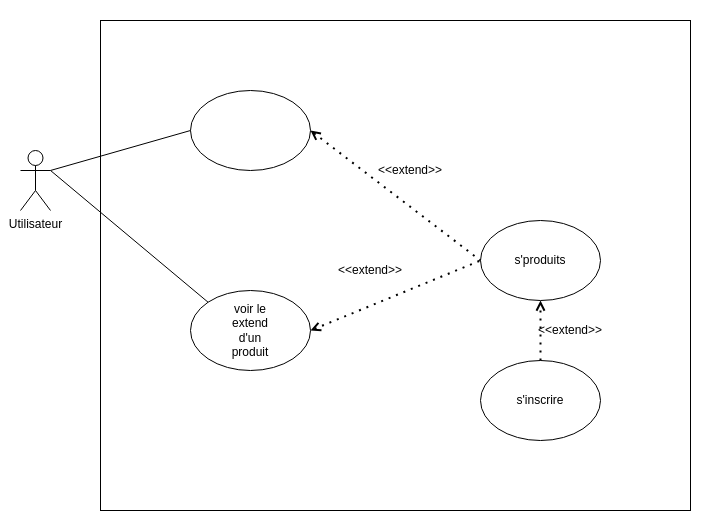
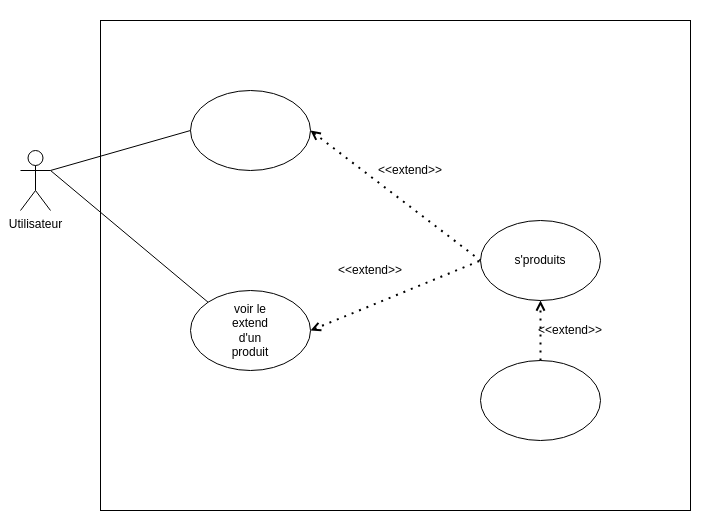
node "s'inscrire": removed
